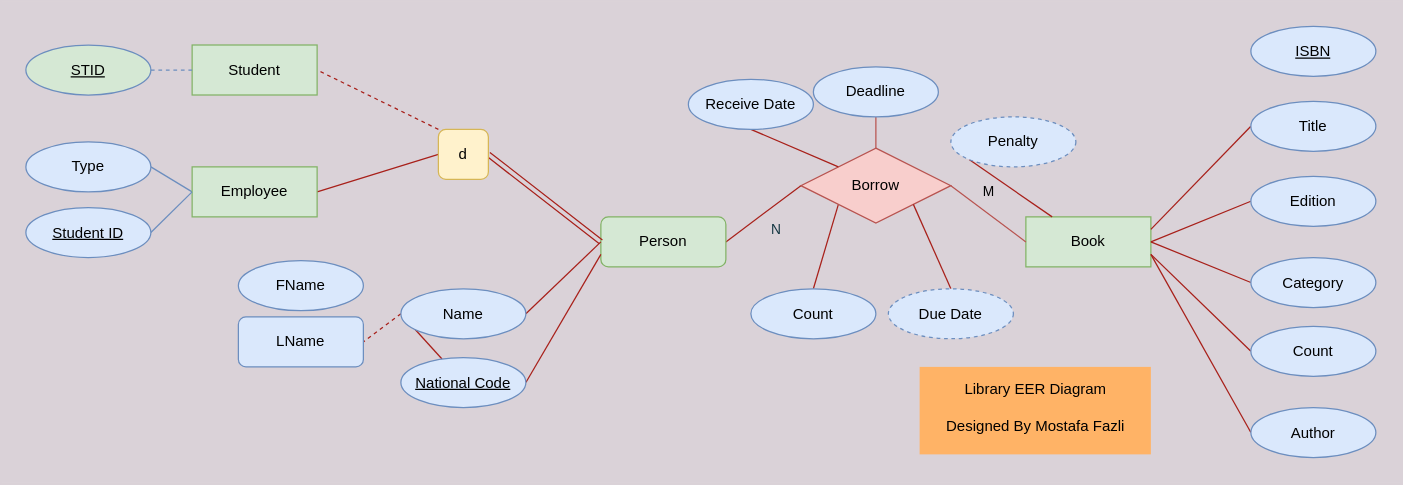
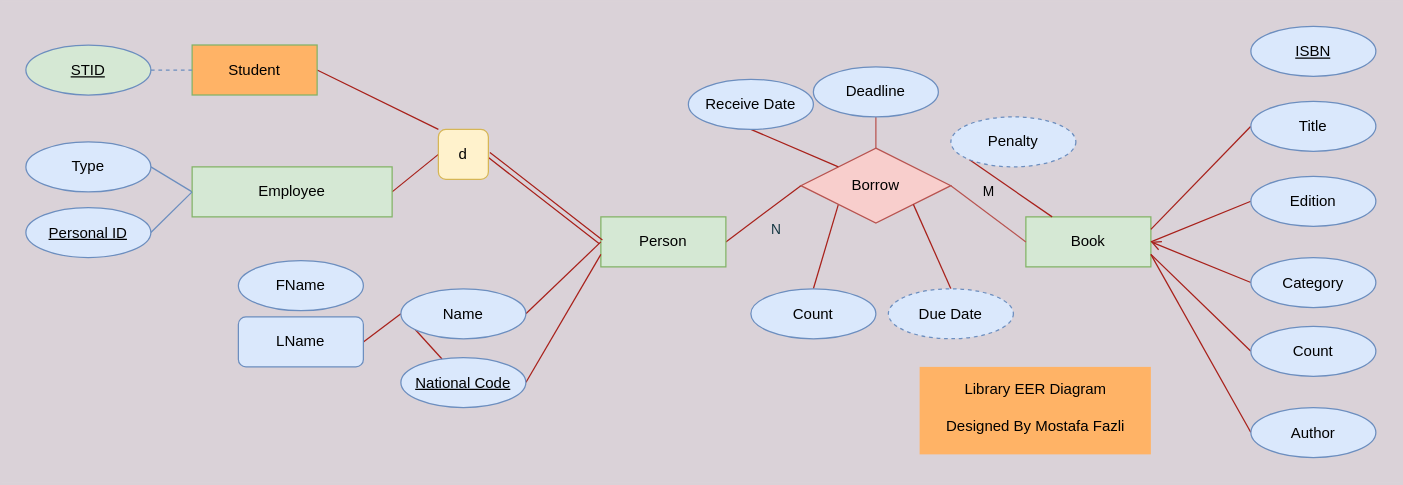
node "Student": fillcolor #d5e8d4 -> #ffb366
edge "Student" -- "d": style dashed -> solid
node "Employee": size 125x50 -> 200x50
node "Student ID": label "Student ID" -> "Personal ID"
node "Person": shape rounded rectangle -> rectangle
edge "Book" -- "Category": arrowhead none -> open
edge "Name" -- "LName": style dashed -> solid
